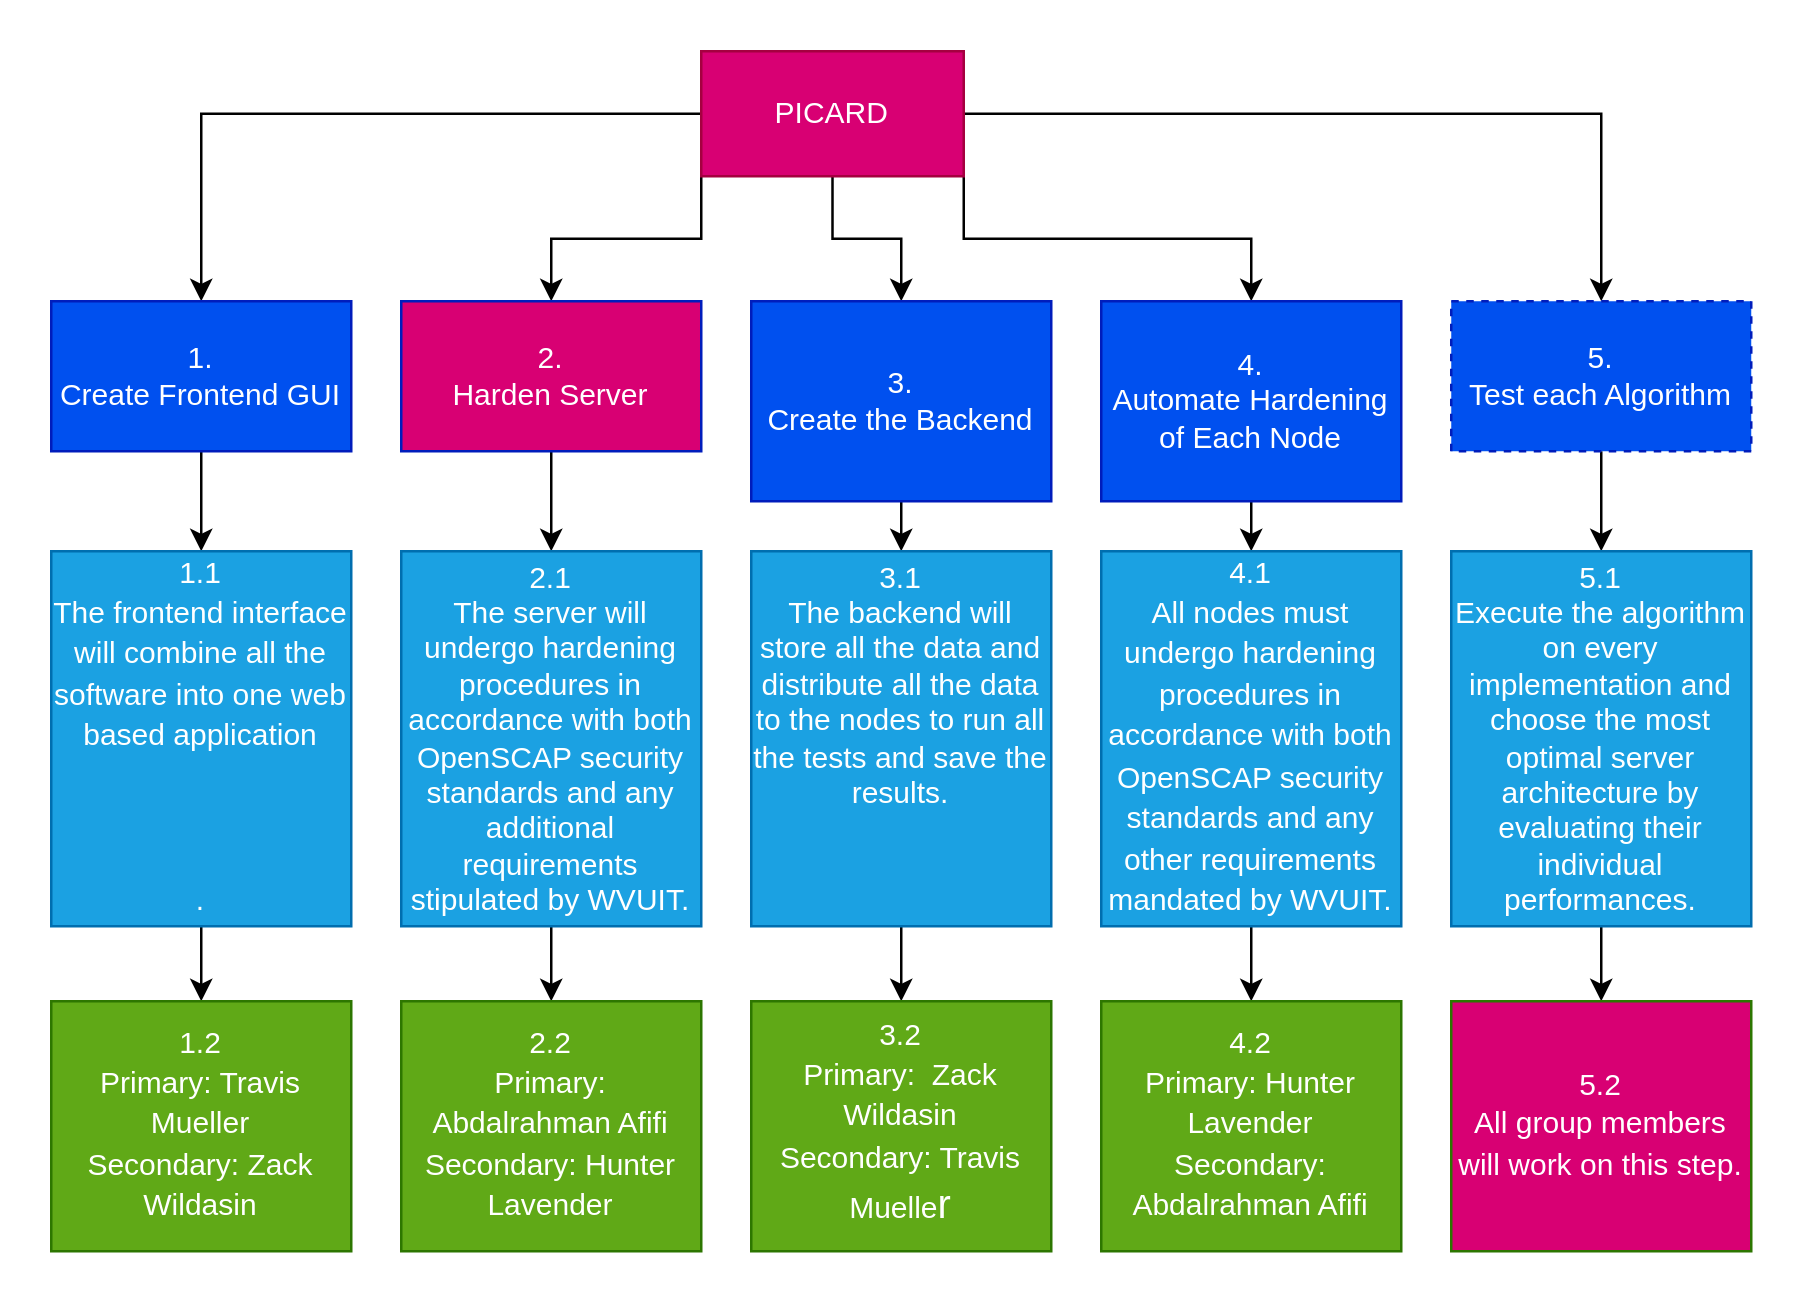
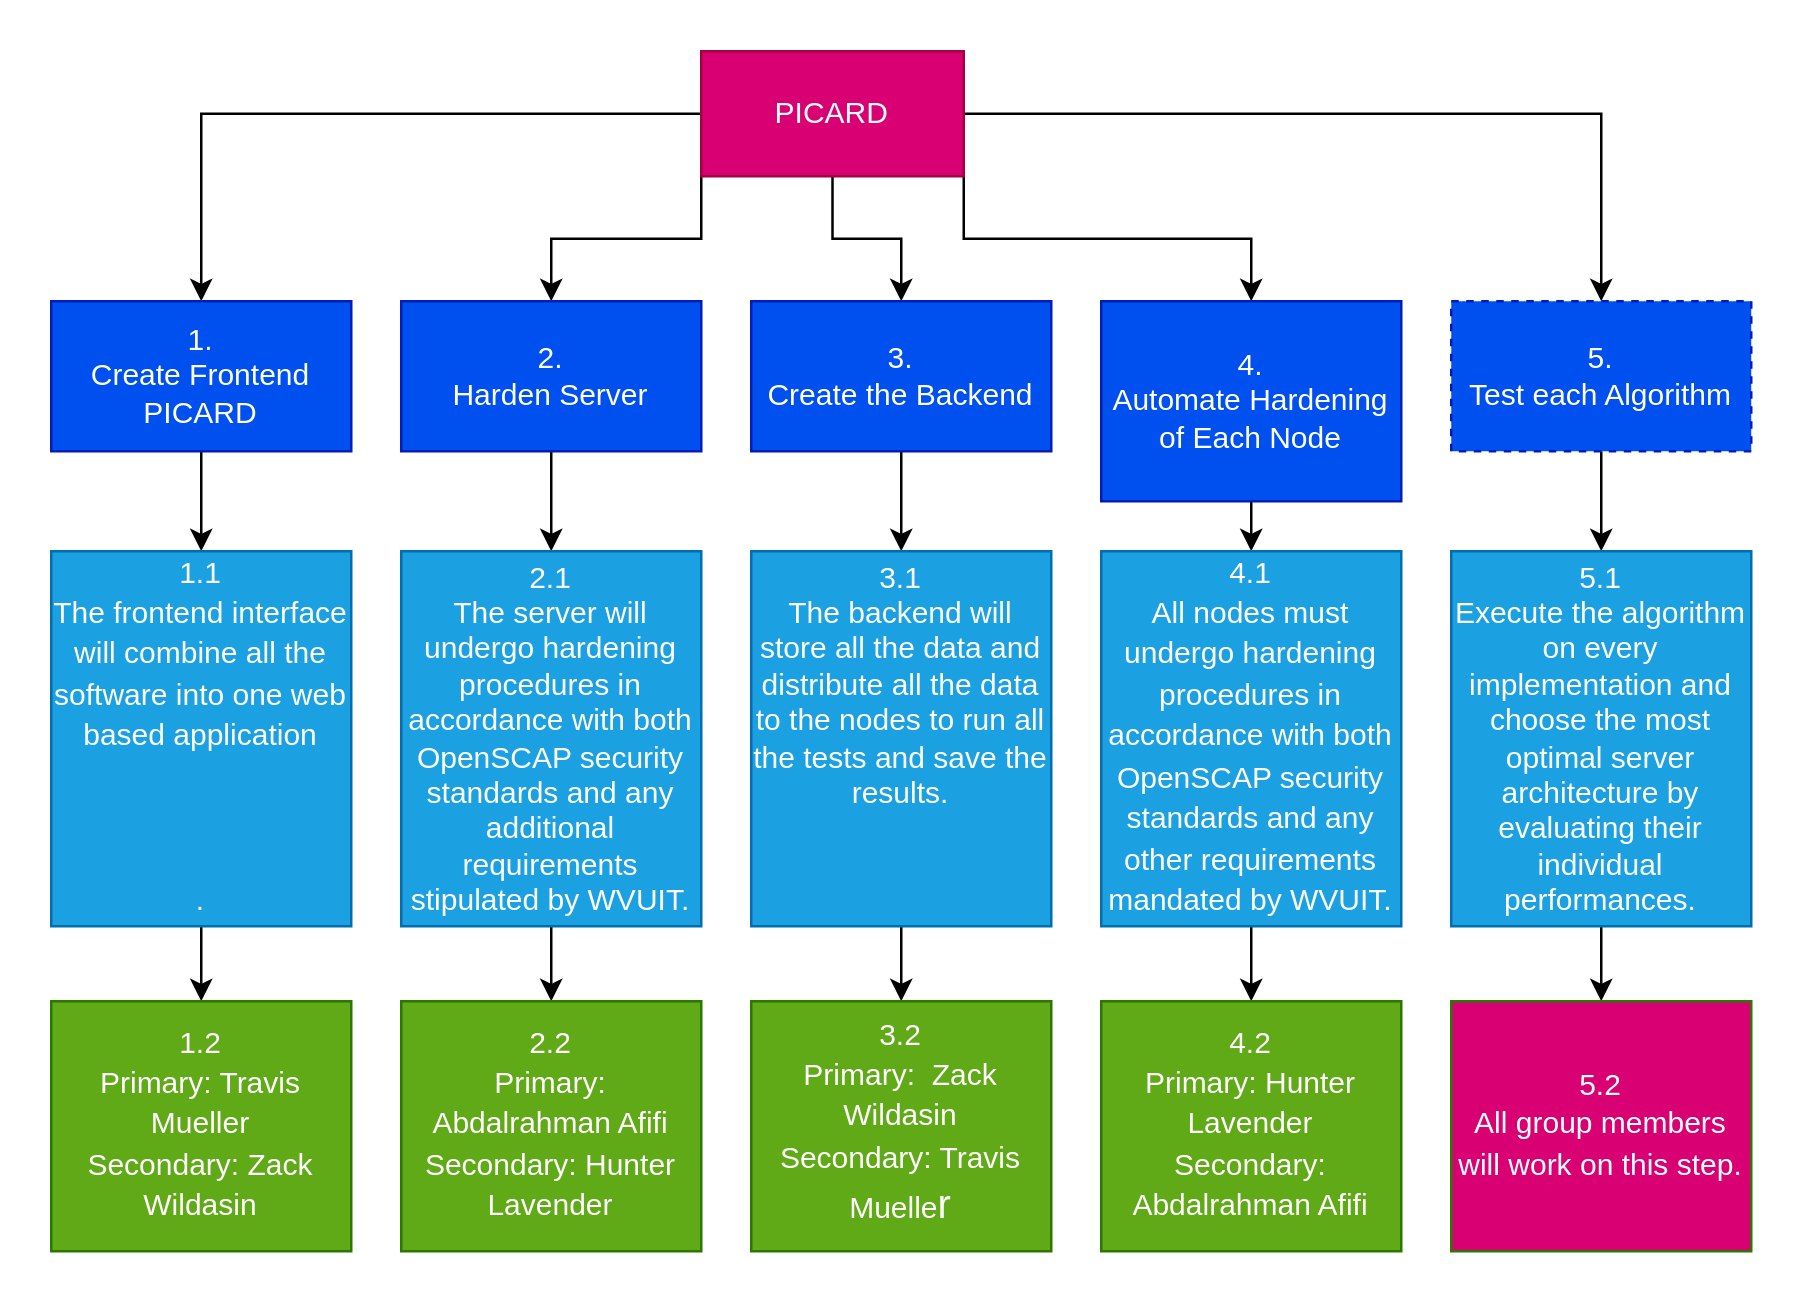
node "1. Create Frontend GUI": label "1. Create Frontend GUI" -> "1. Create Frontend PICARD"
node "2. Harden Server": fillcolor #d80073 -> #0050ef
node "3. Create the Backend": size 300x200 -> 300x150
